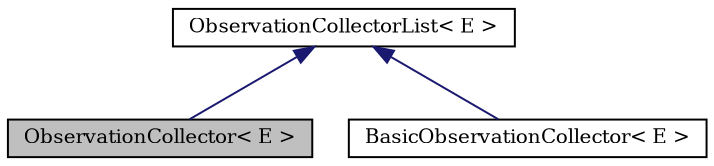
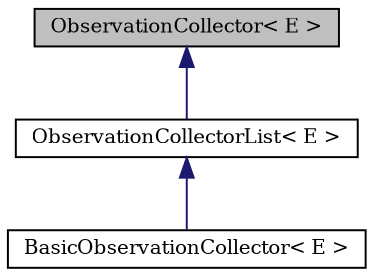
edge "ObservationCollector< E >" -> "ObservationCollectorList< E >": reversed
